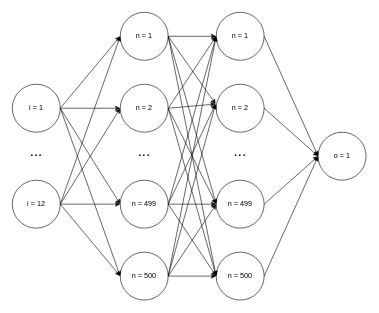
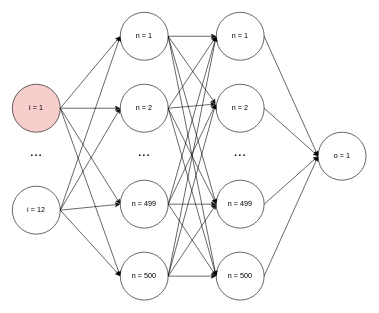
node "i = 1": fillcolor #ffffff -> #f8cecc
node "i = 12": moved (36, 204) -> (36, 210)
